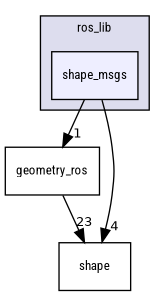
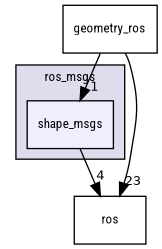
cluster "ros_lib": label "ros_lib" -> "ros_msgs"
edge "shape_msgs" -> "geometry_ros": reversed
node "shape": label "shape" -> "ros"
